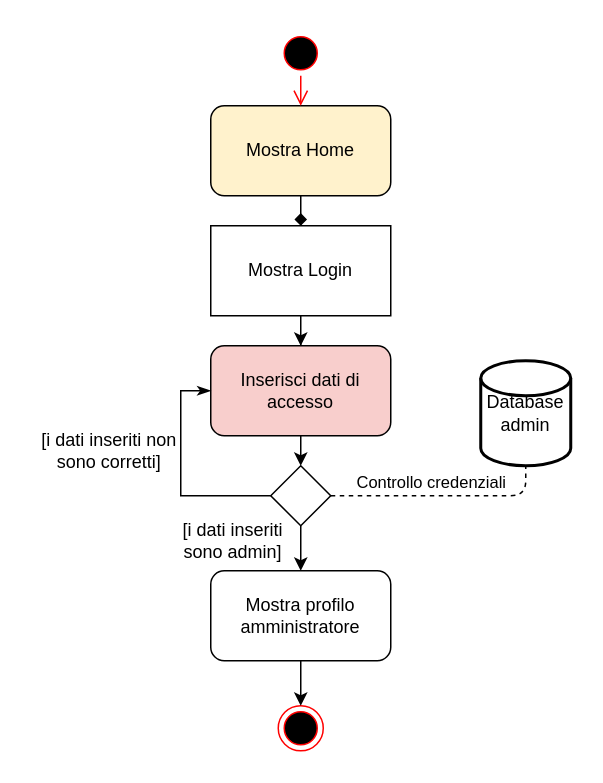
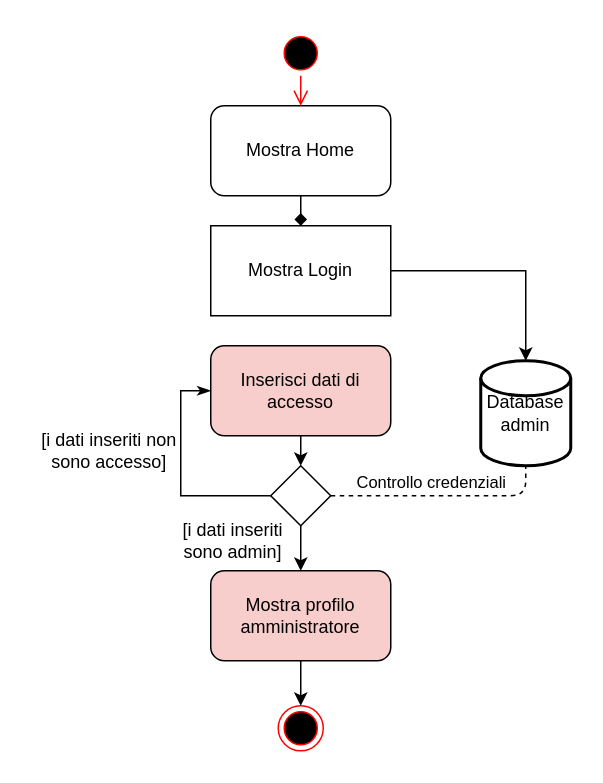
node "Mostra Home": fillcolor #fff2cc -> #ffffff
edge "Mostra Login" -> "Inserisci dati di accesso": now "Mostra Login" -> "Database admin"
node "[i dati inseriti non sono corretti]": label "[i dati inseriti non sono corretti]" -> "[i dati inseriti non sono accesso]"
node "Mostra profilo amministratore": fillcolor #ffffff -> #f8cecc
